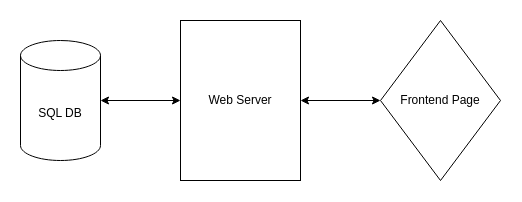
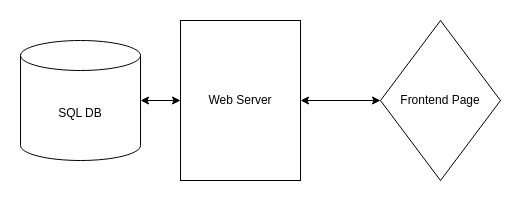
node "SQL DB": size 80x120 -> 120x120
